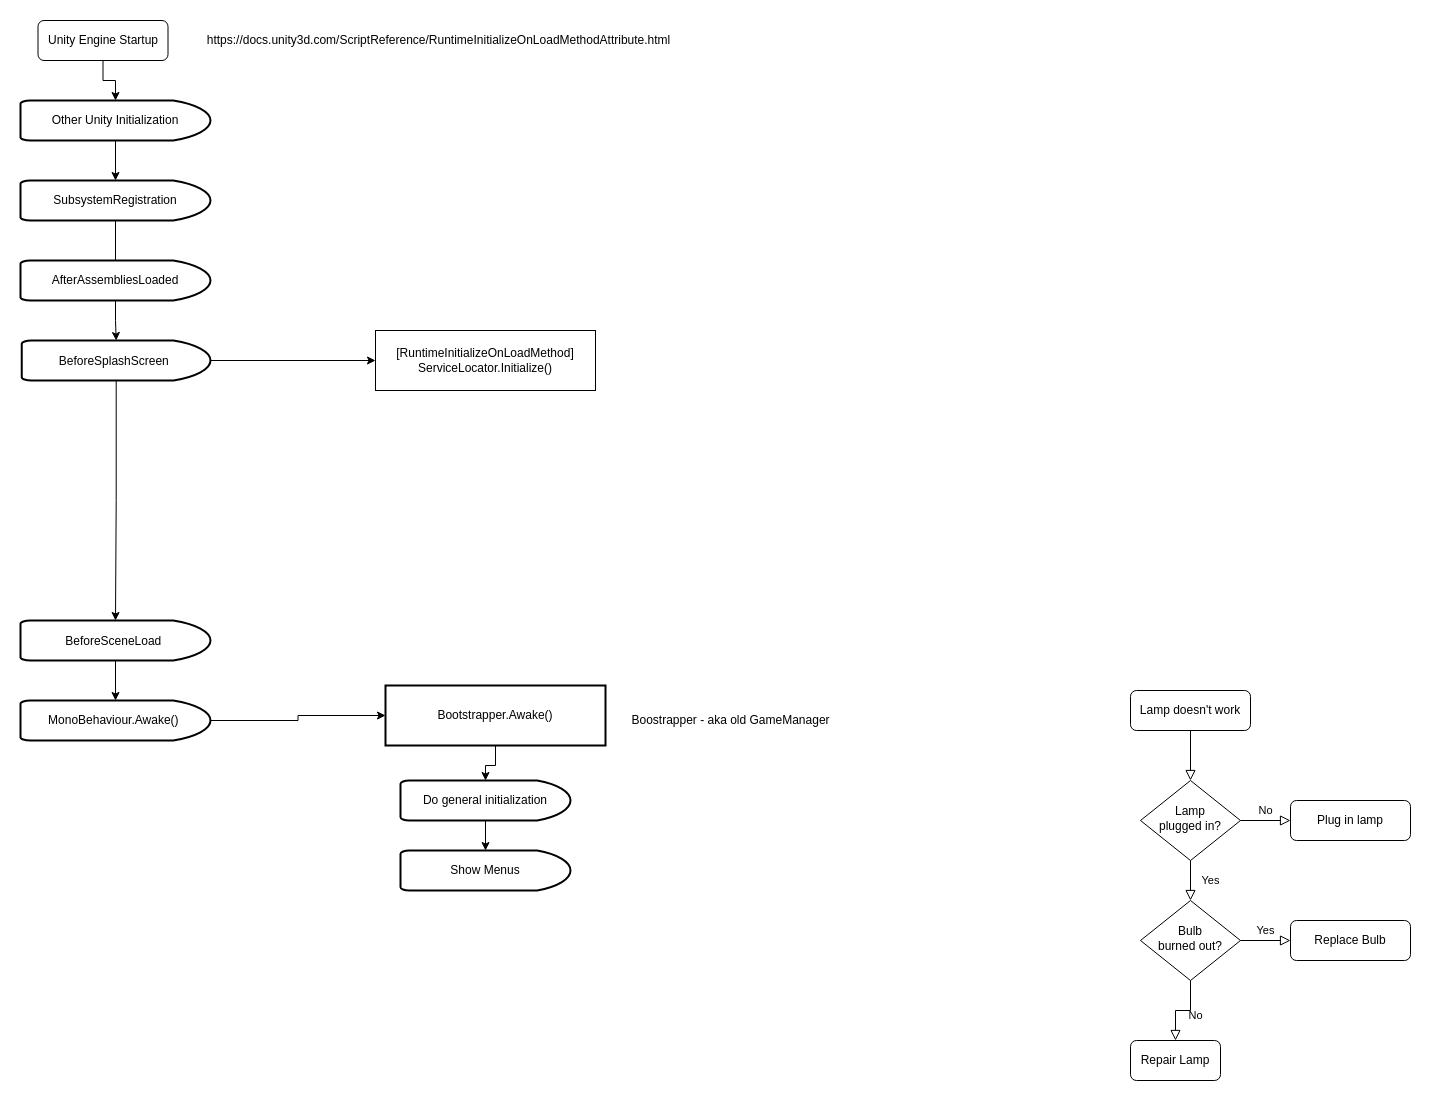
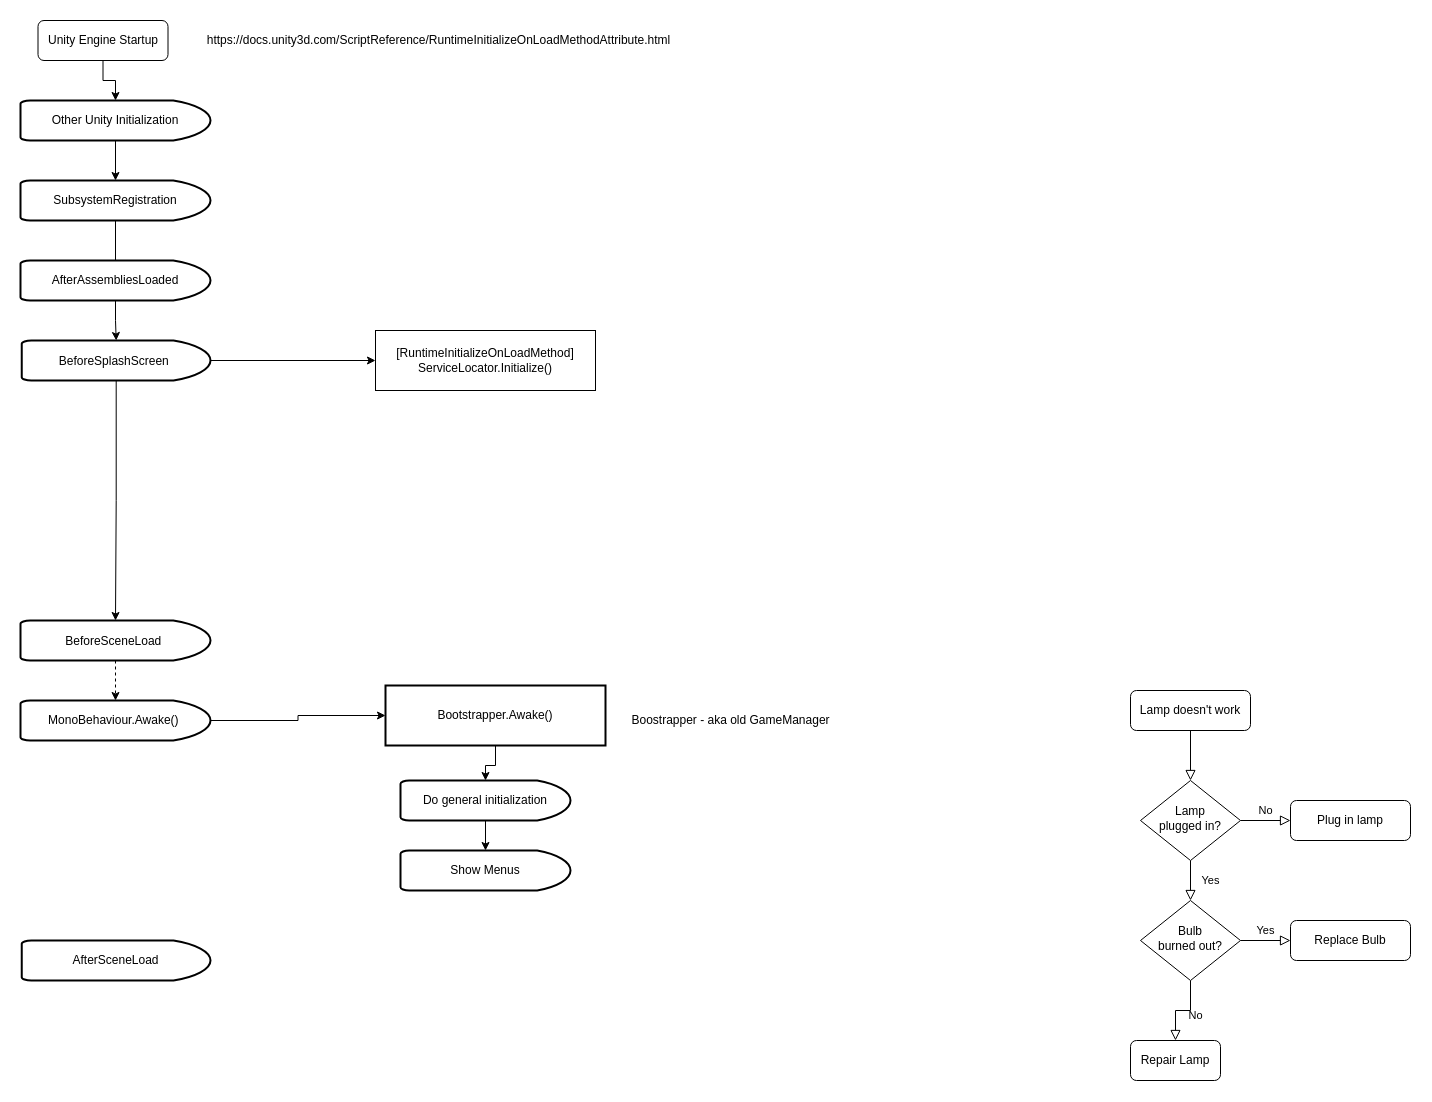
edge "BeforeSceneLoad" -> "MonoBehaviour.Awake()": style solid -> dashed
node "AfterSceneLoad": added
